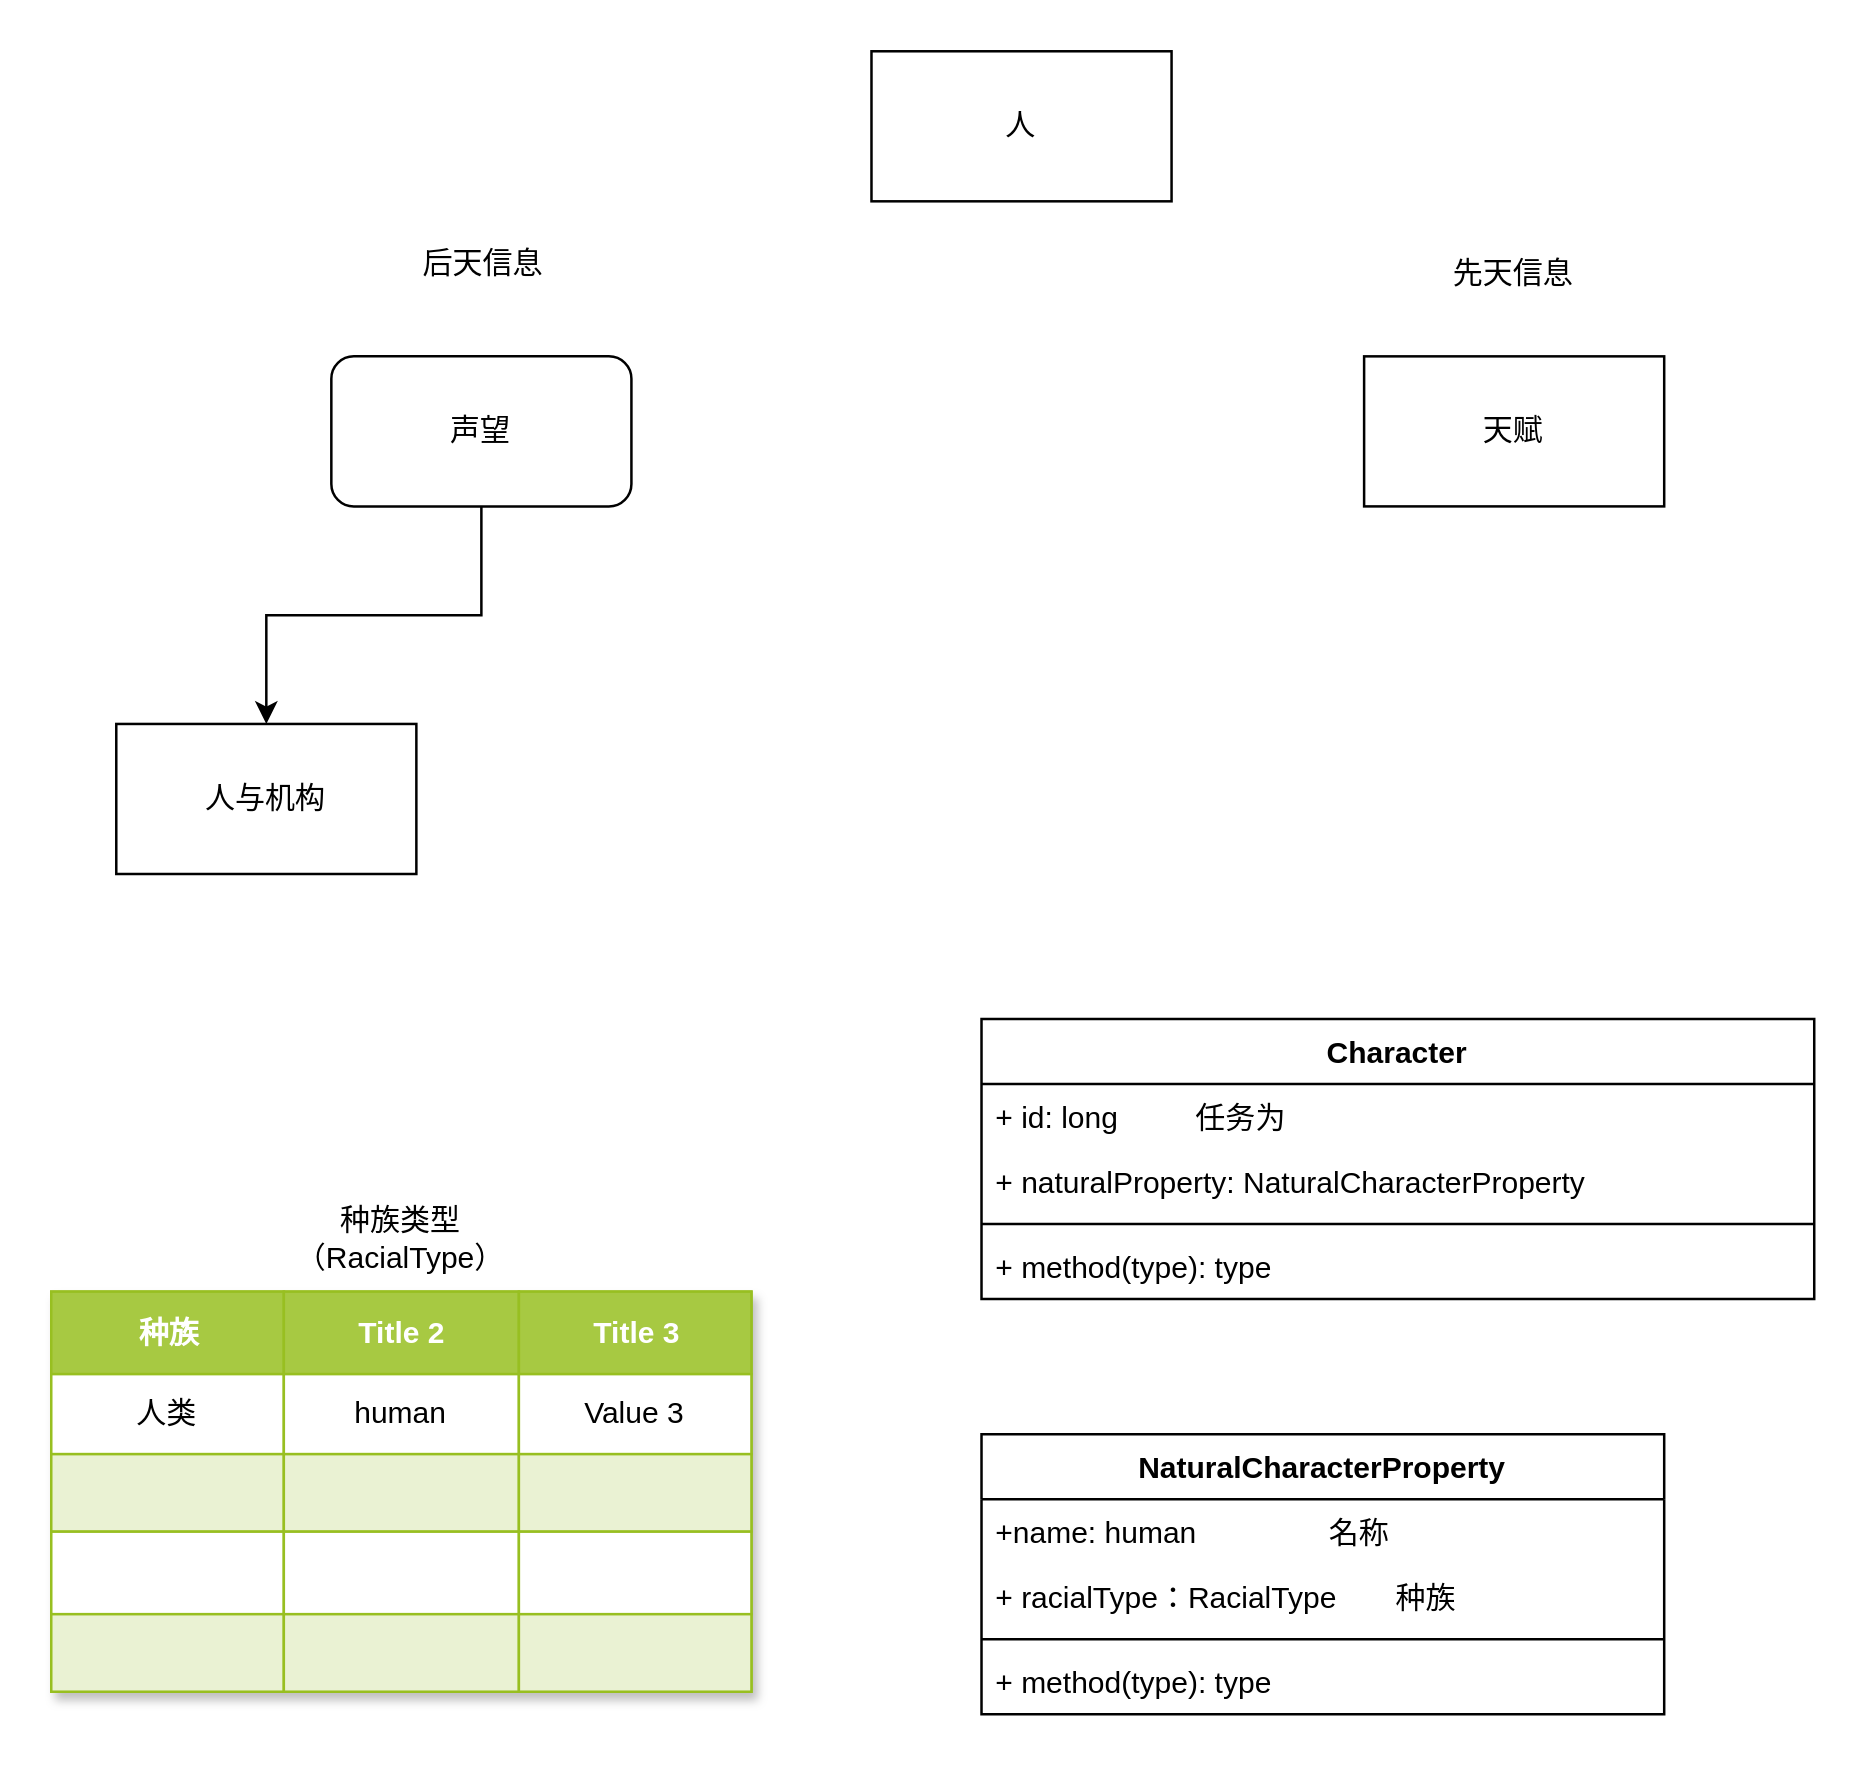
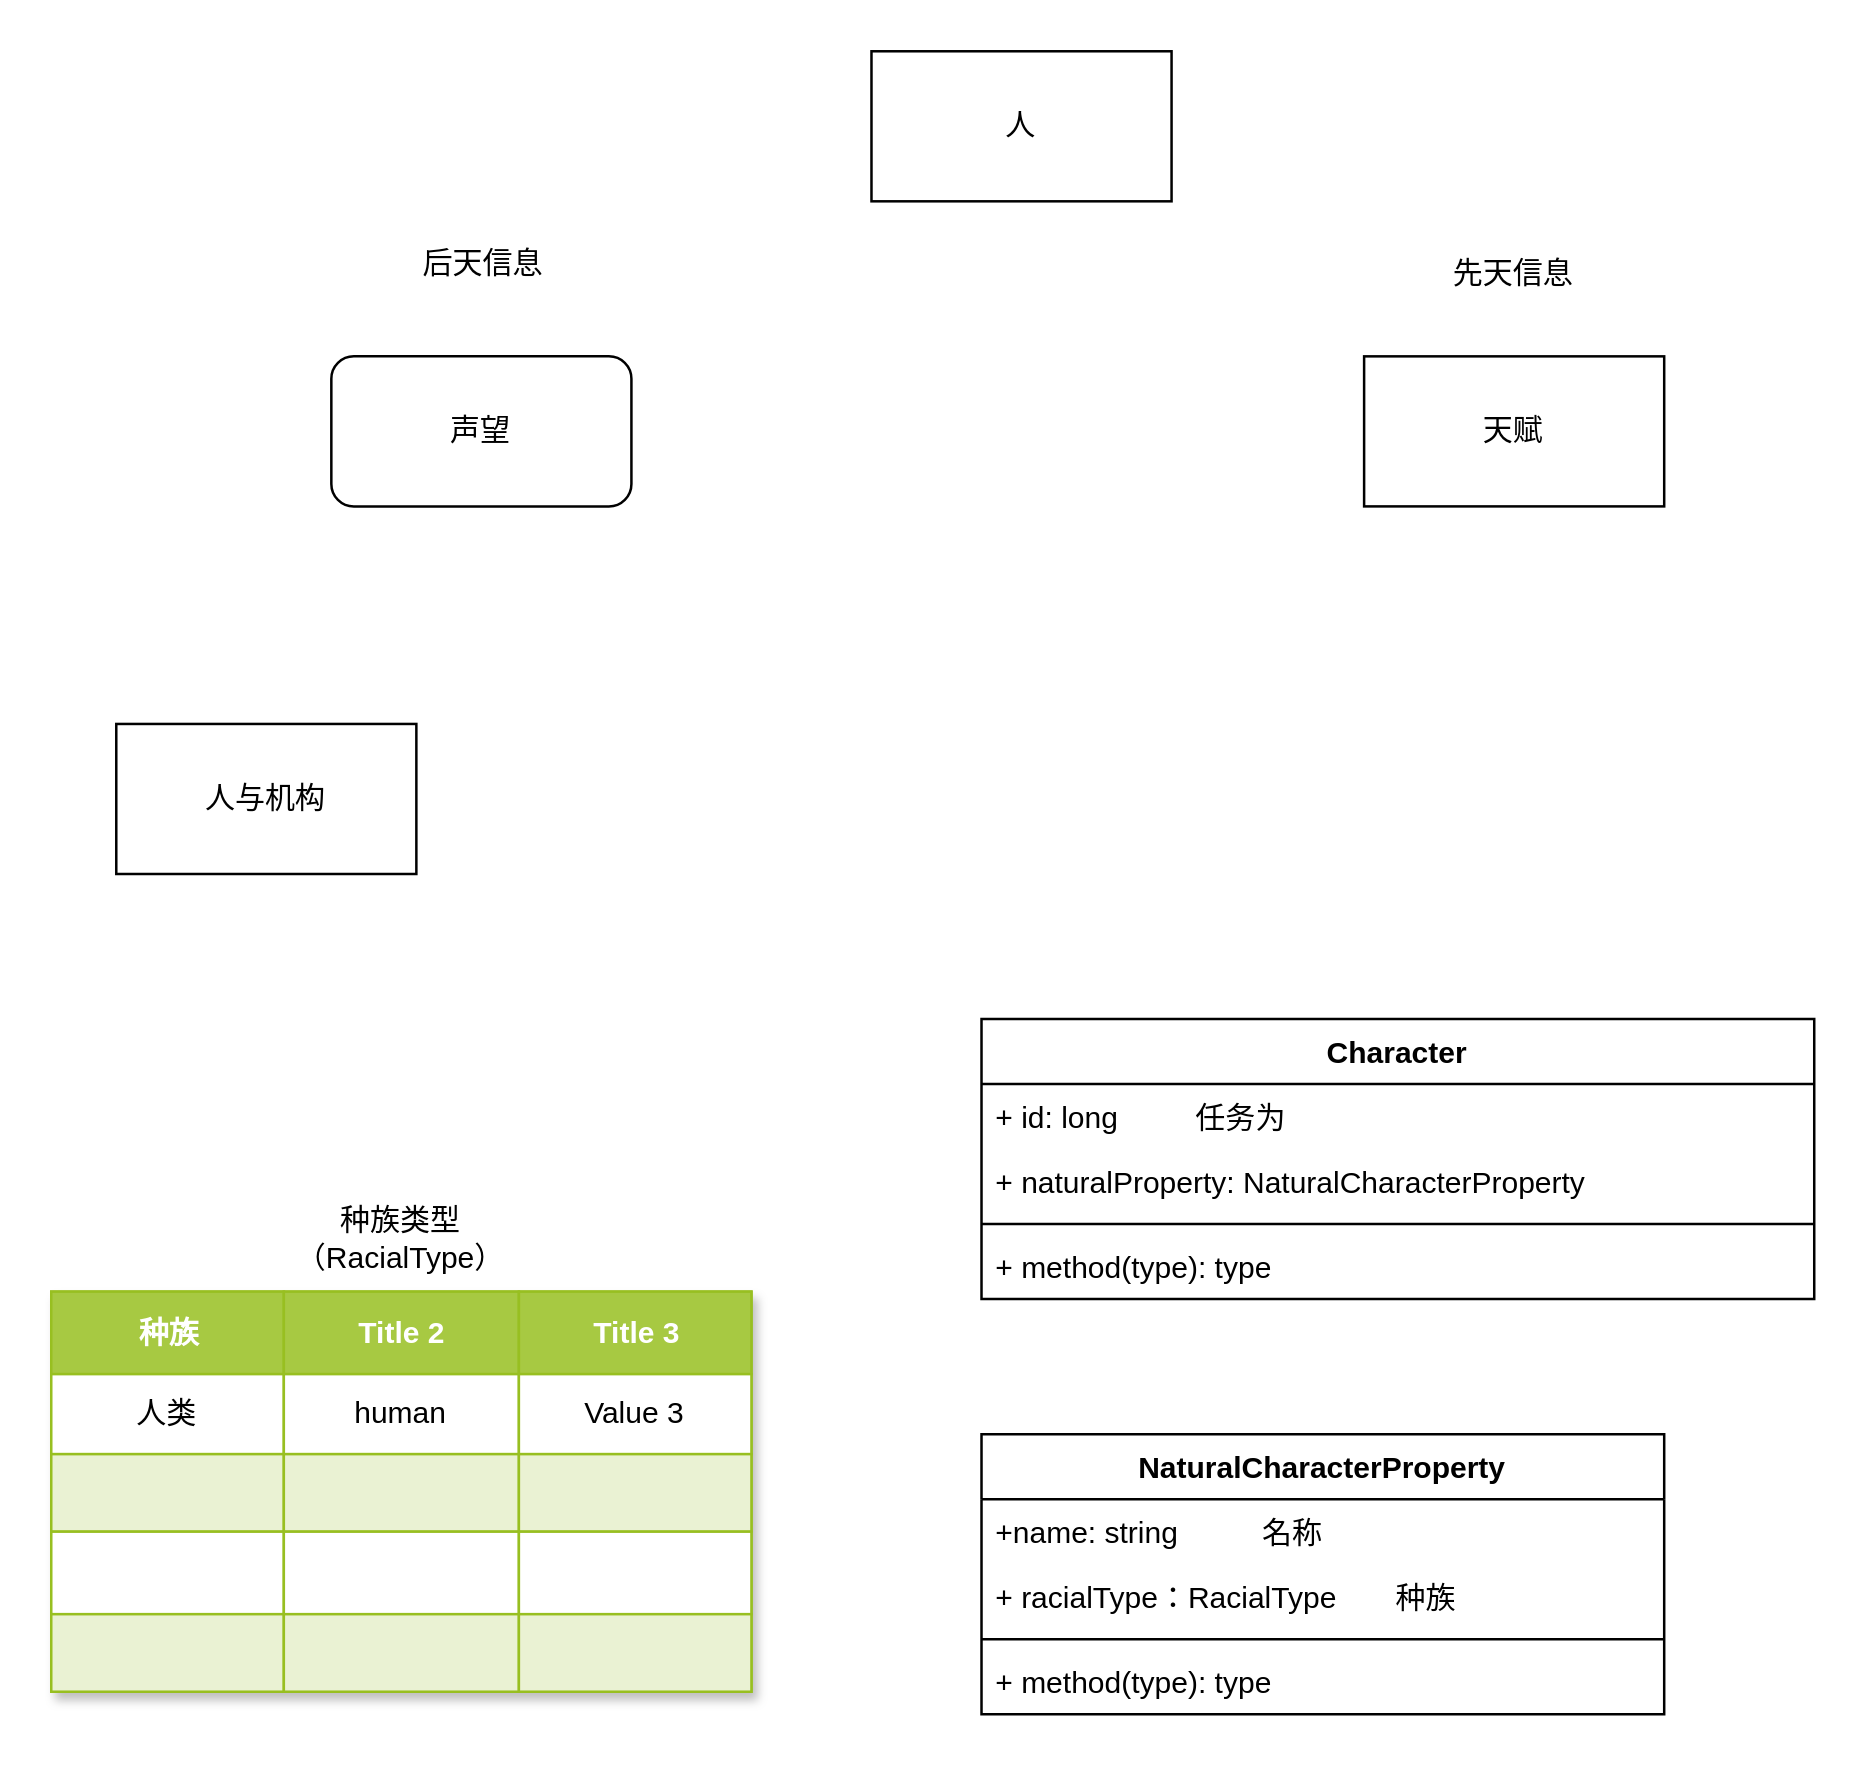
edge "声望" -> "人与机构": removed
node "+name: human 名称": label "+name: human 名称" -> "+name: string 名称"
